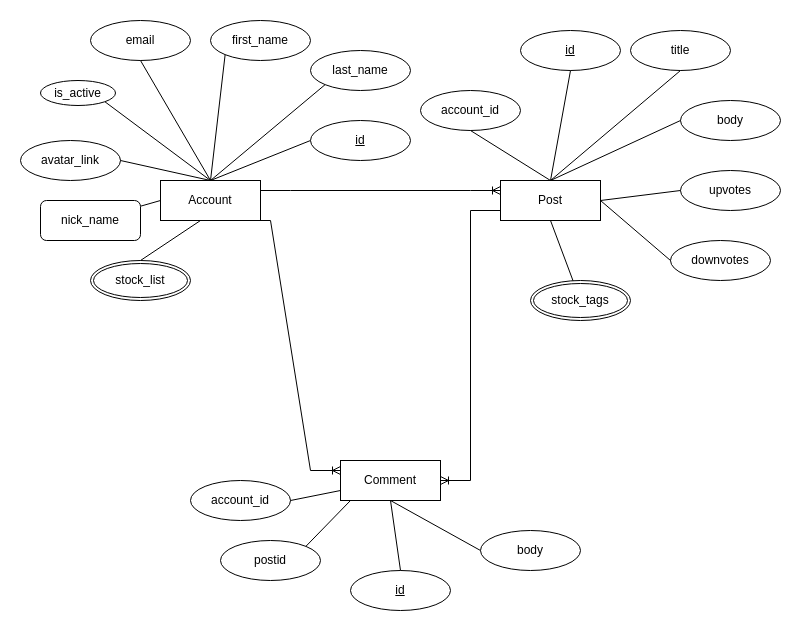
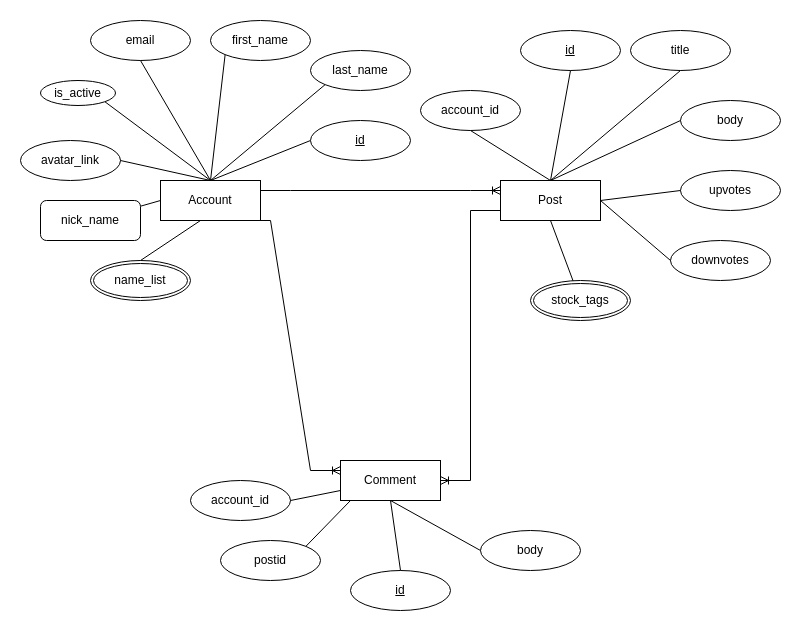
node "stock_list": label "stock_list" -> "name_list"
